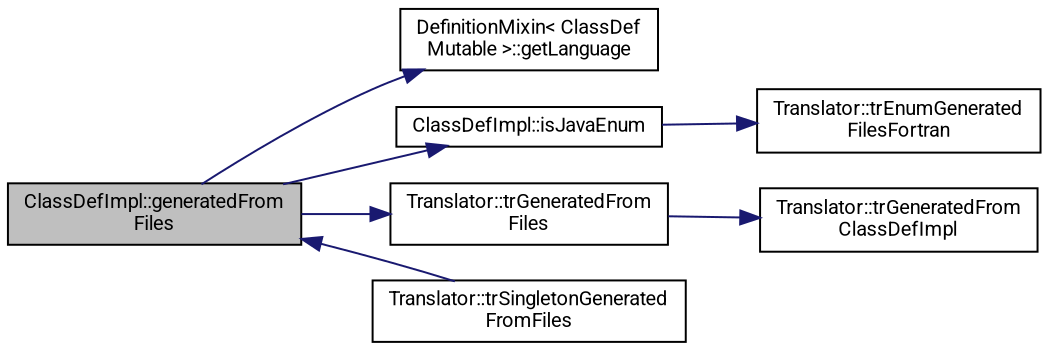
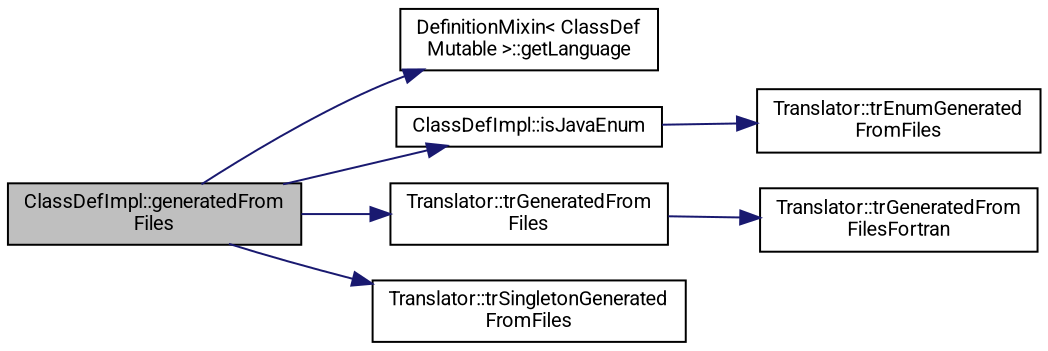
node "Translator::trEnumGenerated FilesFortran": label "Translator::trEnumGenerated FilesFortran" -> "Translator::trEnumGenerated FromFiles"
node "Translator::trGeneratedFrom ClassDefImpl": label "Translator::trGeneratedFrom ClassDefImpl" -> "Translator::trGeneratedFrom FilesFortran"
edge "Translator::trSingletonGenerated FromFiles" -> "ClassDefImpl::generatedFrom Files": reversed
